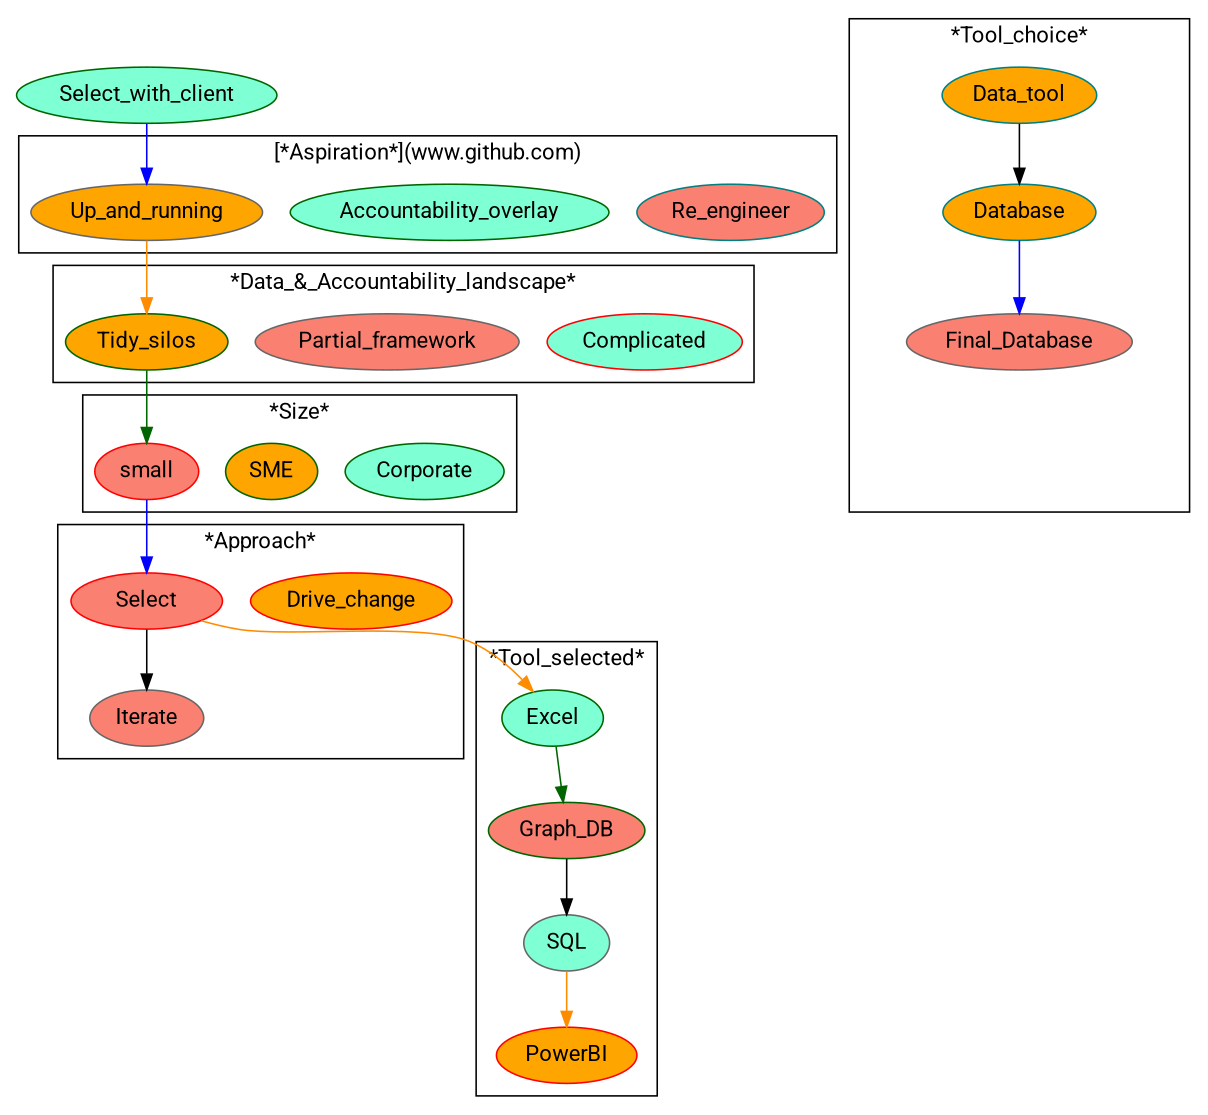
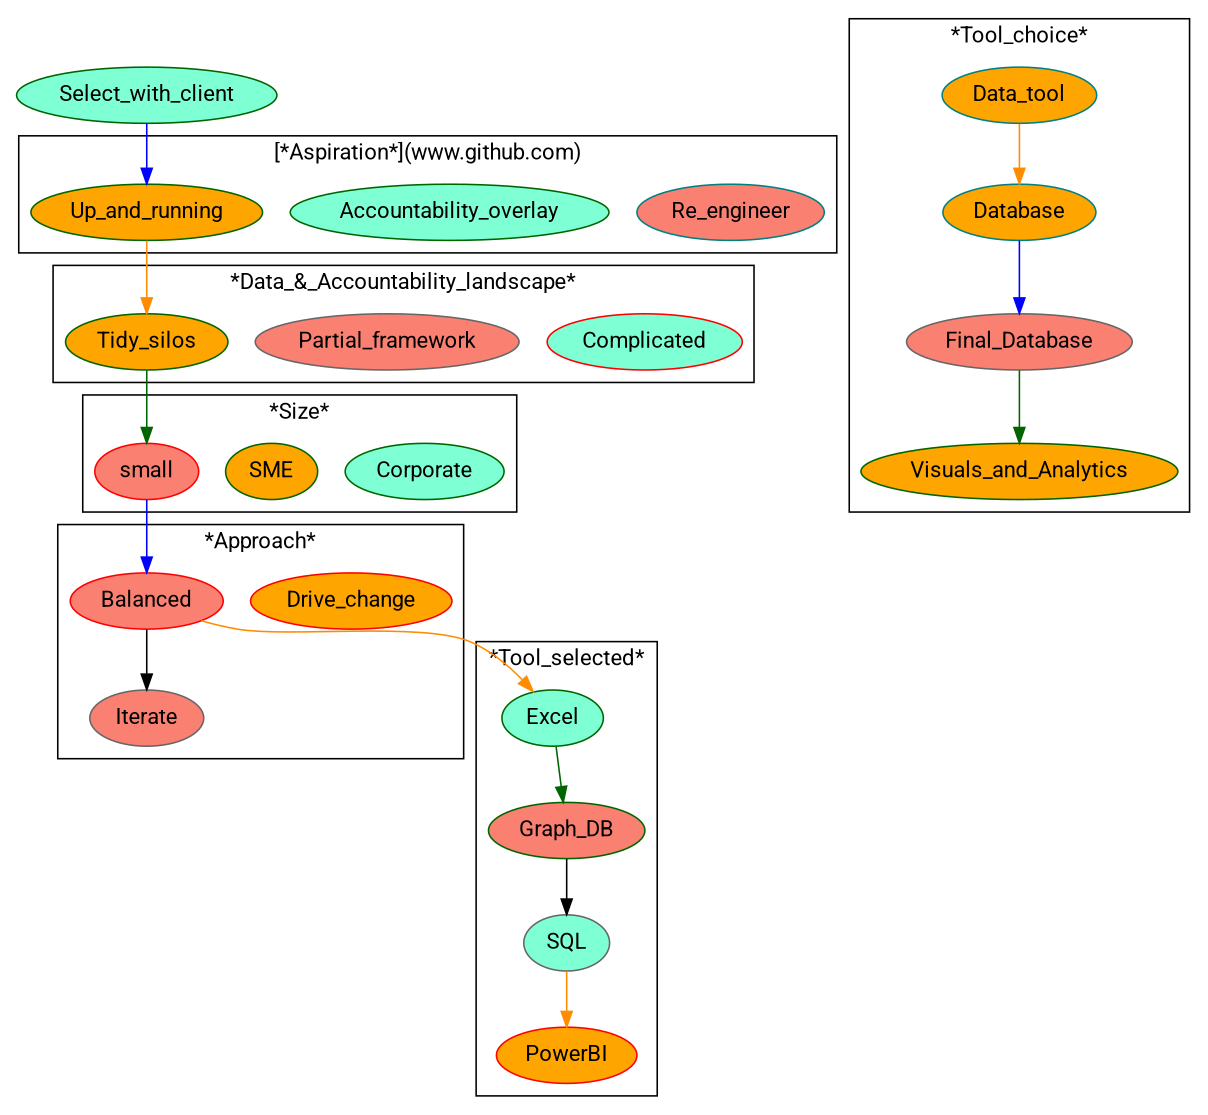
edge "Data_tool" -> "Database": color black -> darkorange
node "Up_and_running": color gray40 -> darkgreen
node "Visuals_and_Analytics": added
node "Select": label "Select" -> "Balanced"
